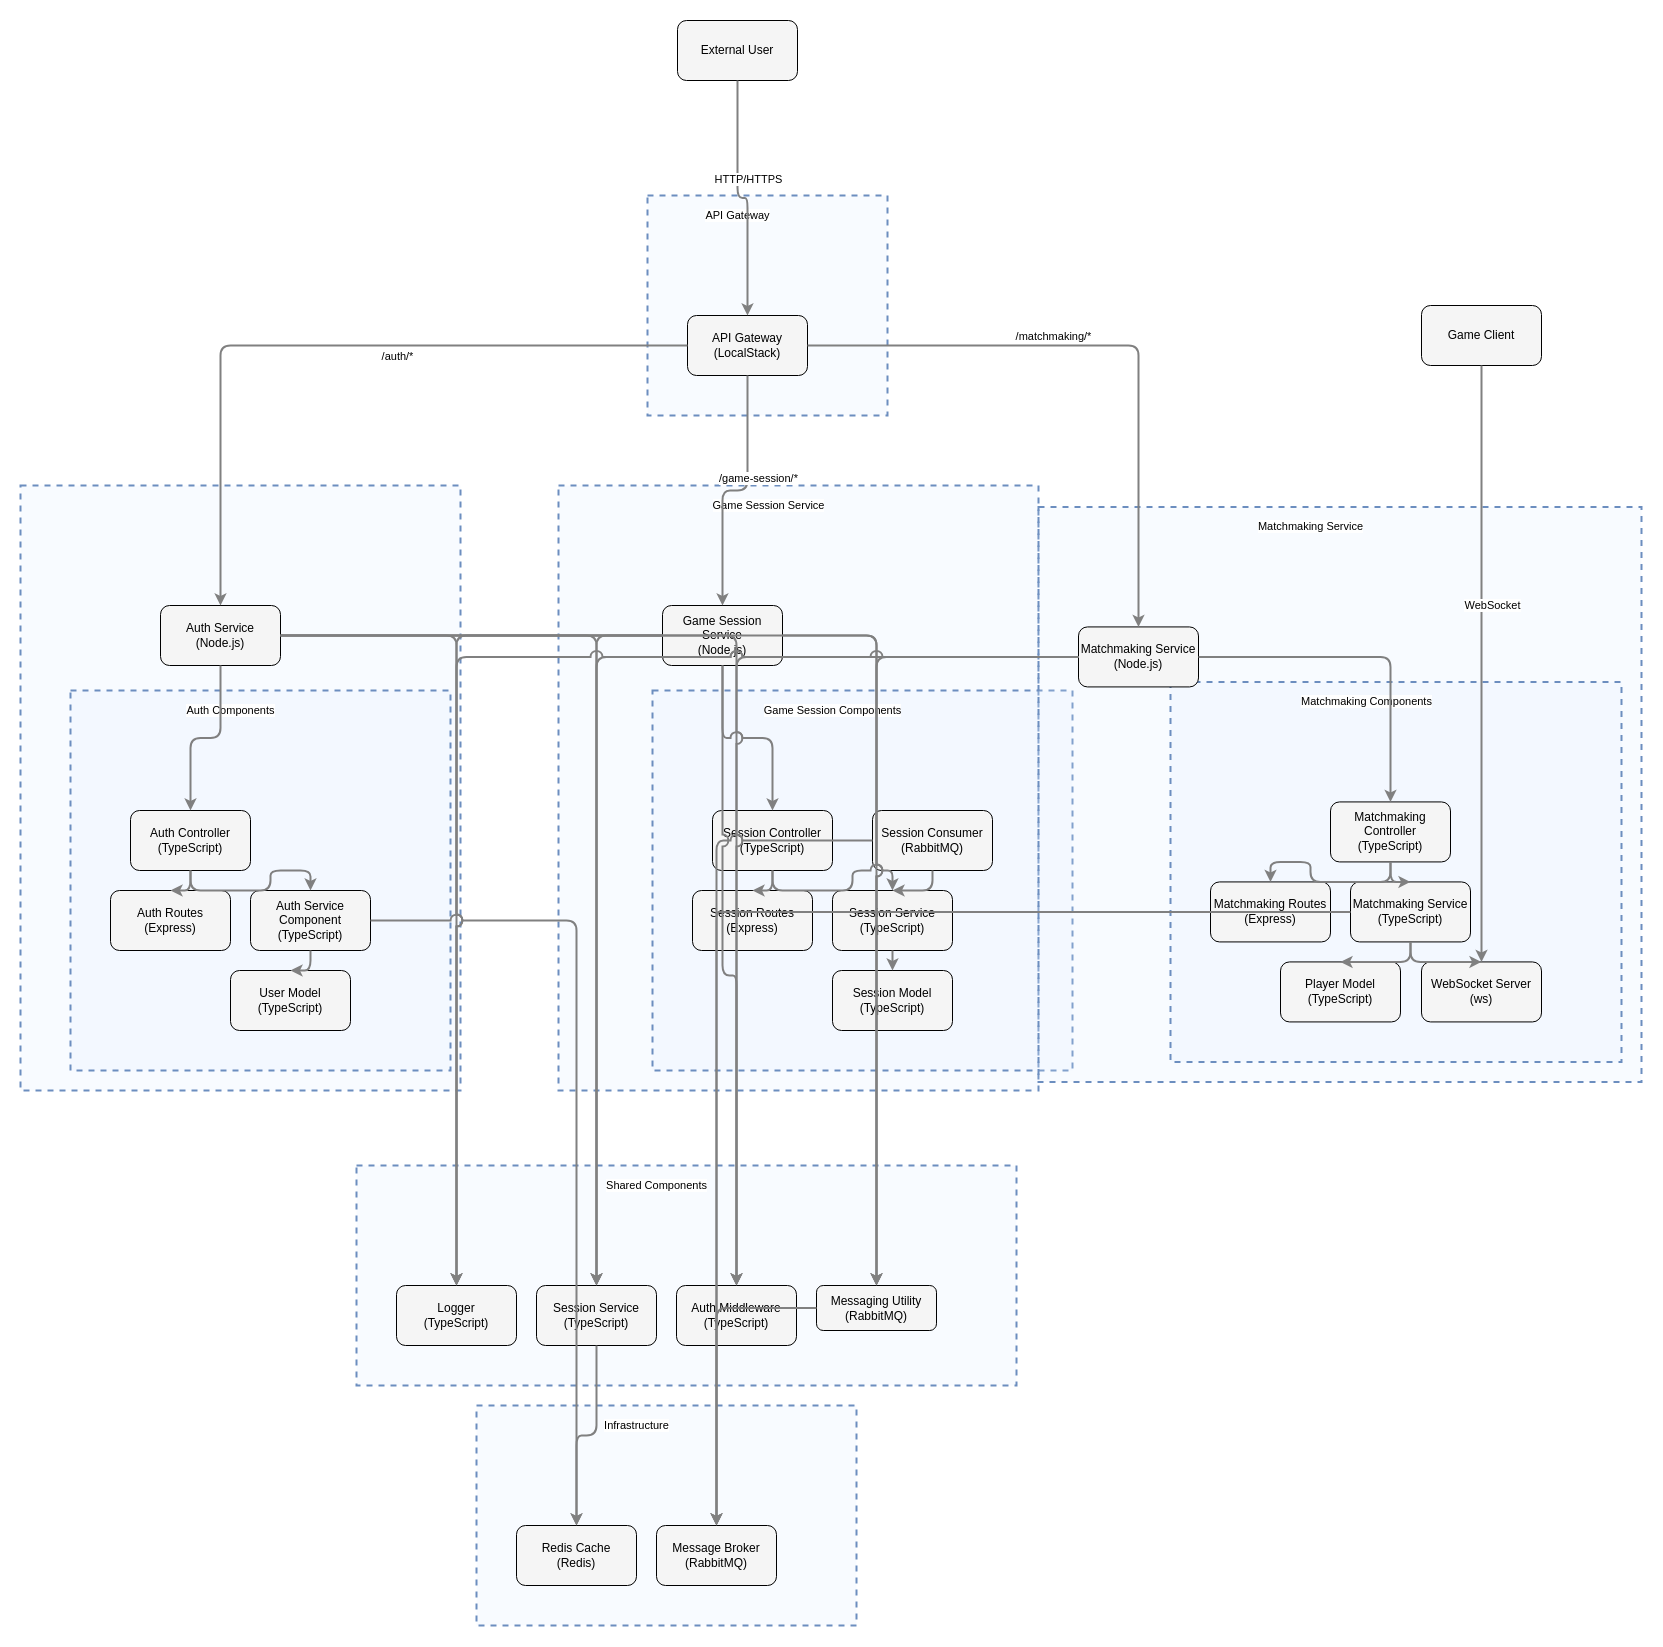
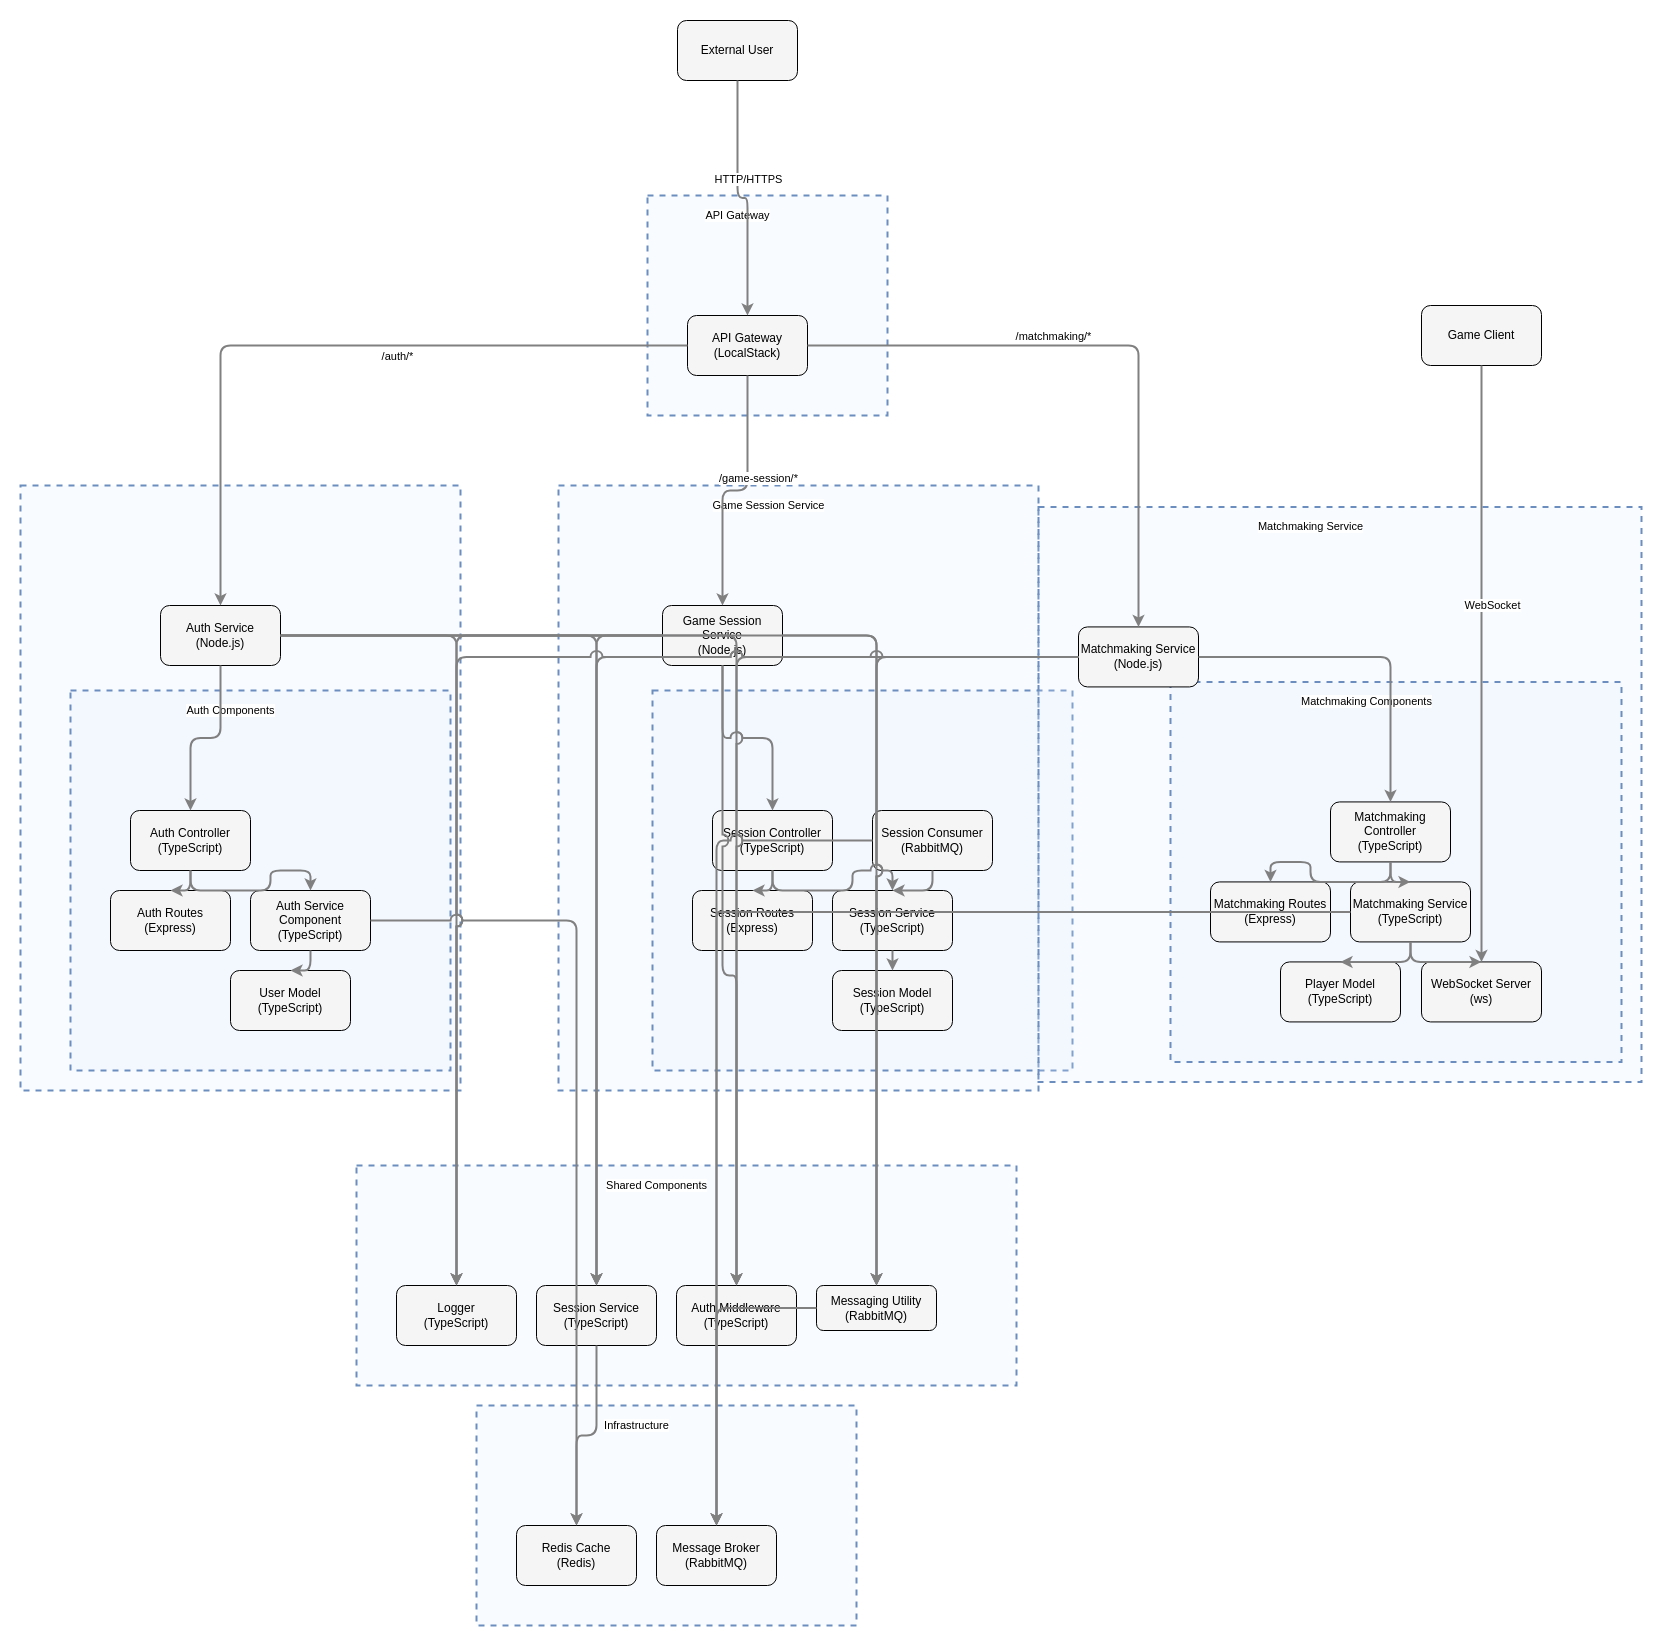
node "Game Session Components": removed
